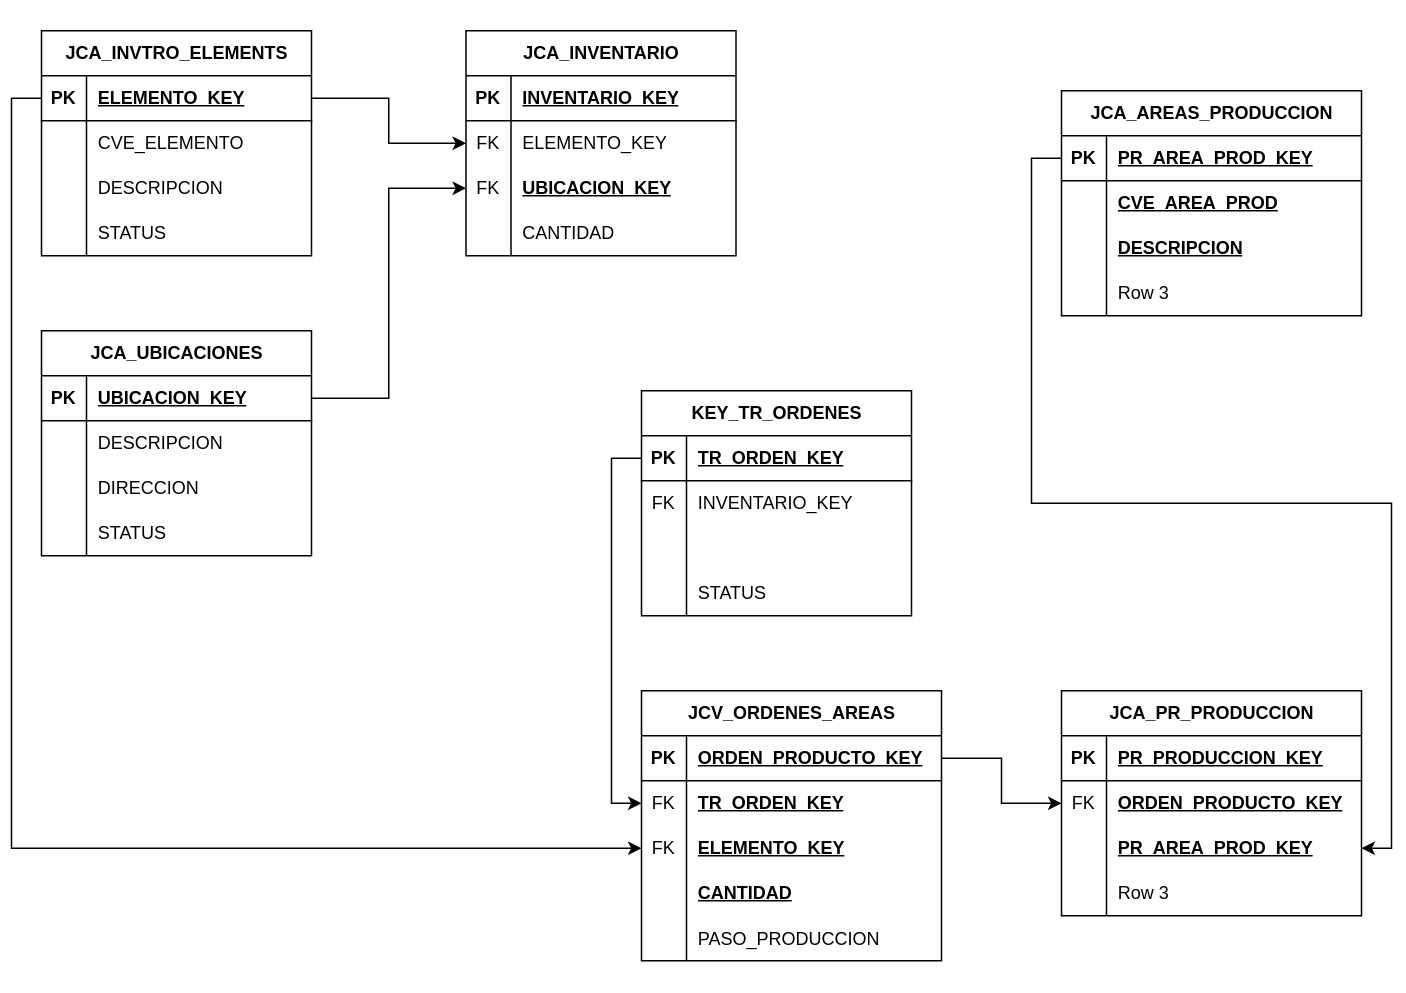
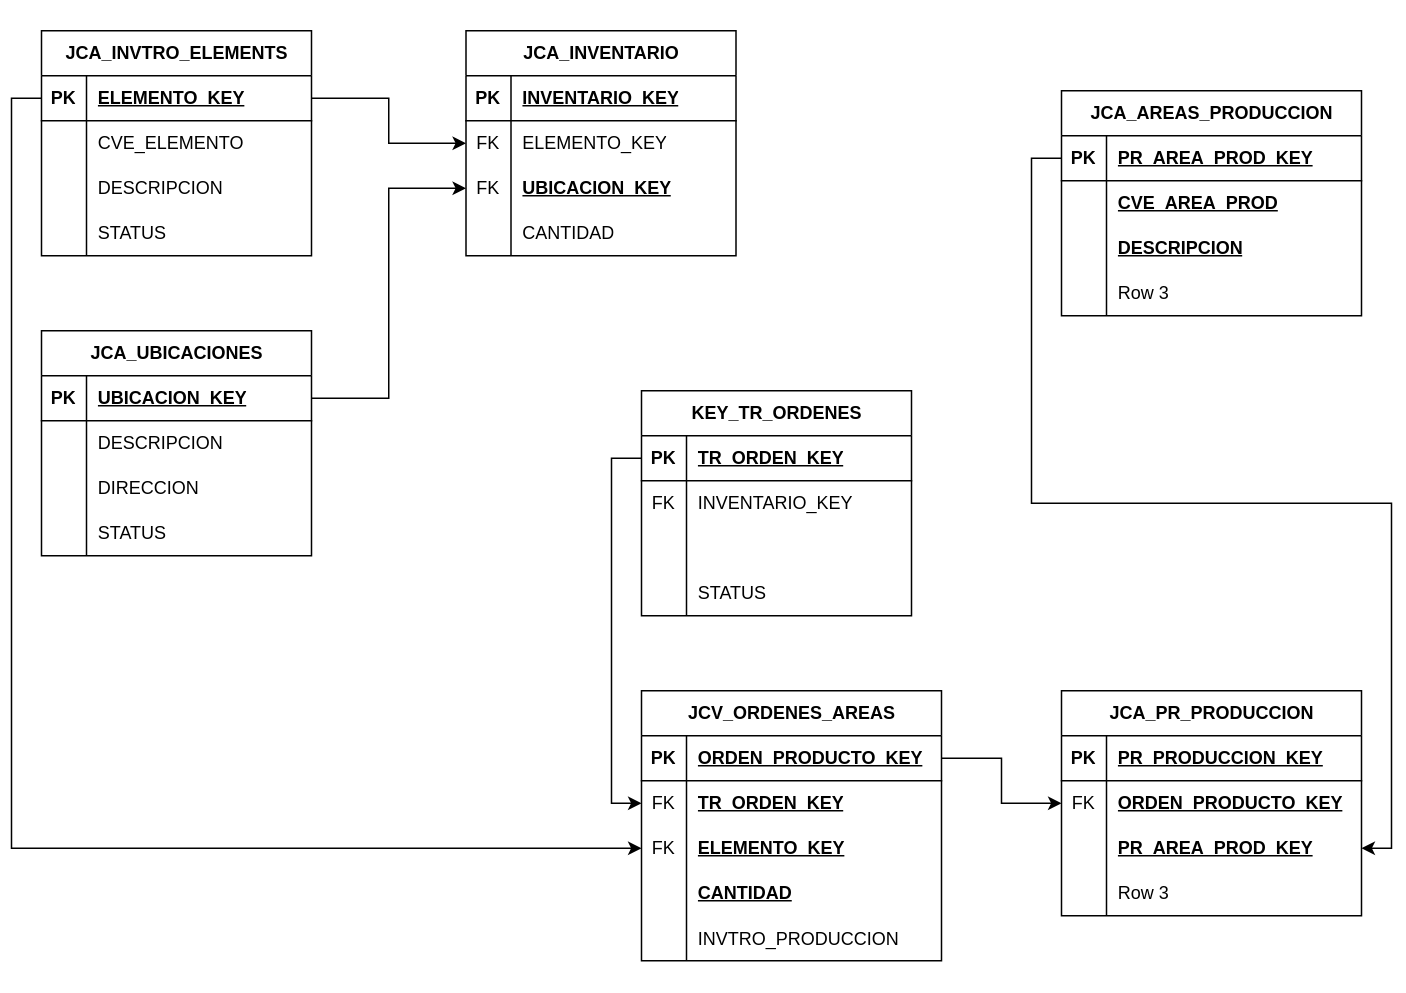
node "PASO_PRODUCCION": label "PASO_PRODUCCION" -> "INVTRO_PRODUCCION"
